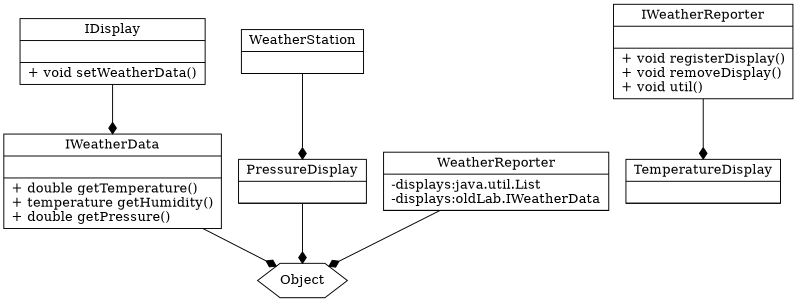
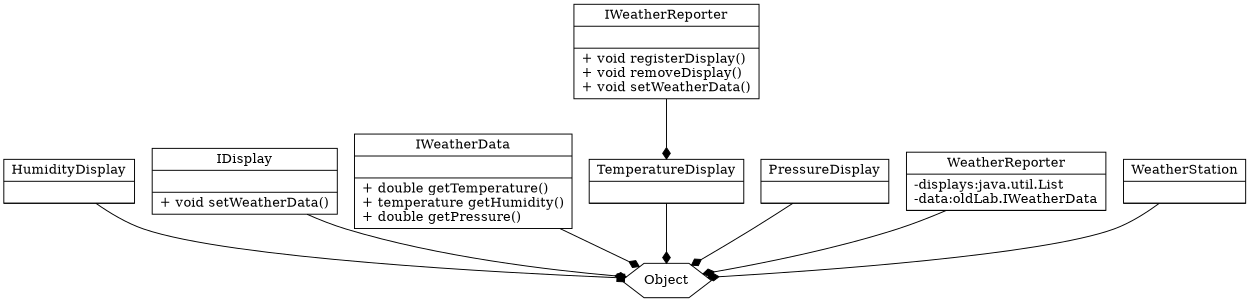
node "IWeatherReporter": text "+ void util()" -> "+ void setWeatherData()"
edge "IDisplay" -> "IWeatherData": now "IDisplay" -> "Object"
edge "WeatherStation" -> "PressureDisplay": now "WeatherStation" -> "Object"
node "HumidityDisplay": added
node "WeatherReporter": text "-displays:oldLab.IWeatherData" -> "-data:oldLab.IWeatherData"
edge "TemperatureDisplay" -> "Object": added
